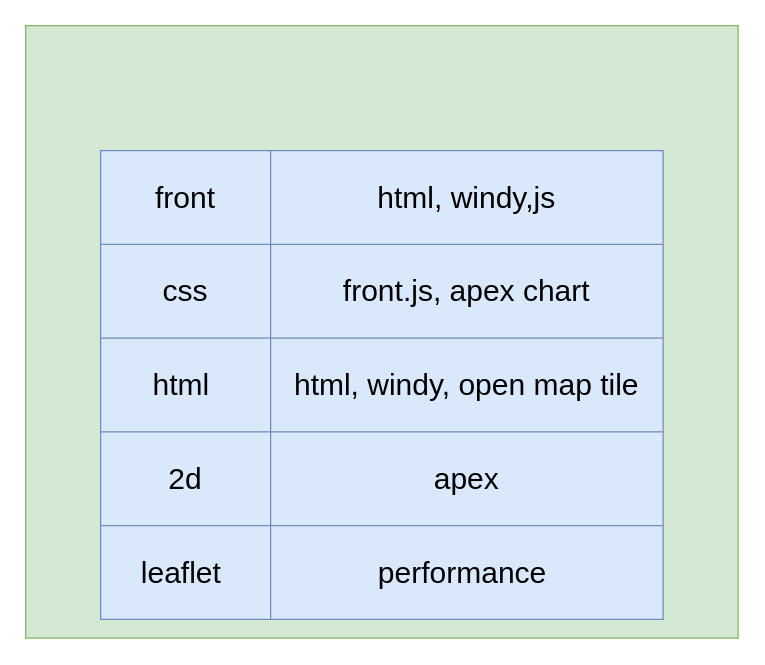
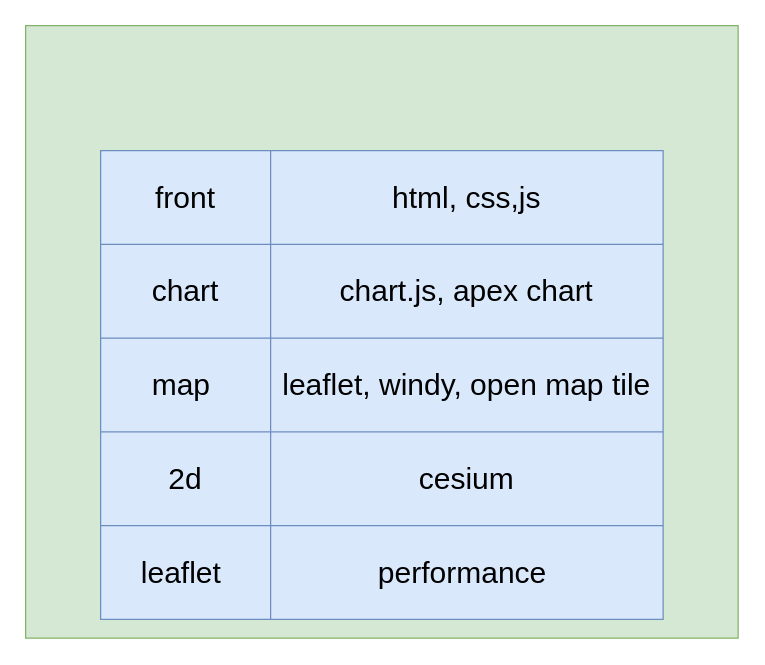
node "html, windy,js": label "html, windy,js" -> "html, css,js"
node "css": label "css" -> "chart"
node "front.js, apex chart": label "front.js, apex chart" -> "chart.js, apex chart"
node "html": label "html" -> "map"
node "html, windy, open map tile": label "html, windy, open map tile" -> "leaflet, windy, open map tile"
node "apex": label "apex" -> "cesium"
